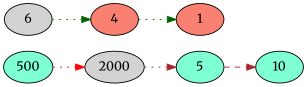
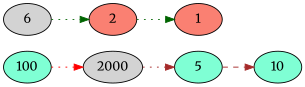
node "4": label "4" -> "2"
node "500": label "500" -> "100"
